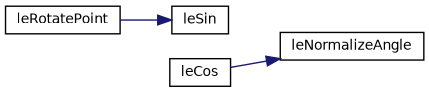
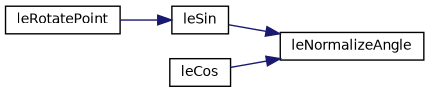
edge "leSin" -> "leNormalizeAngle": added
